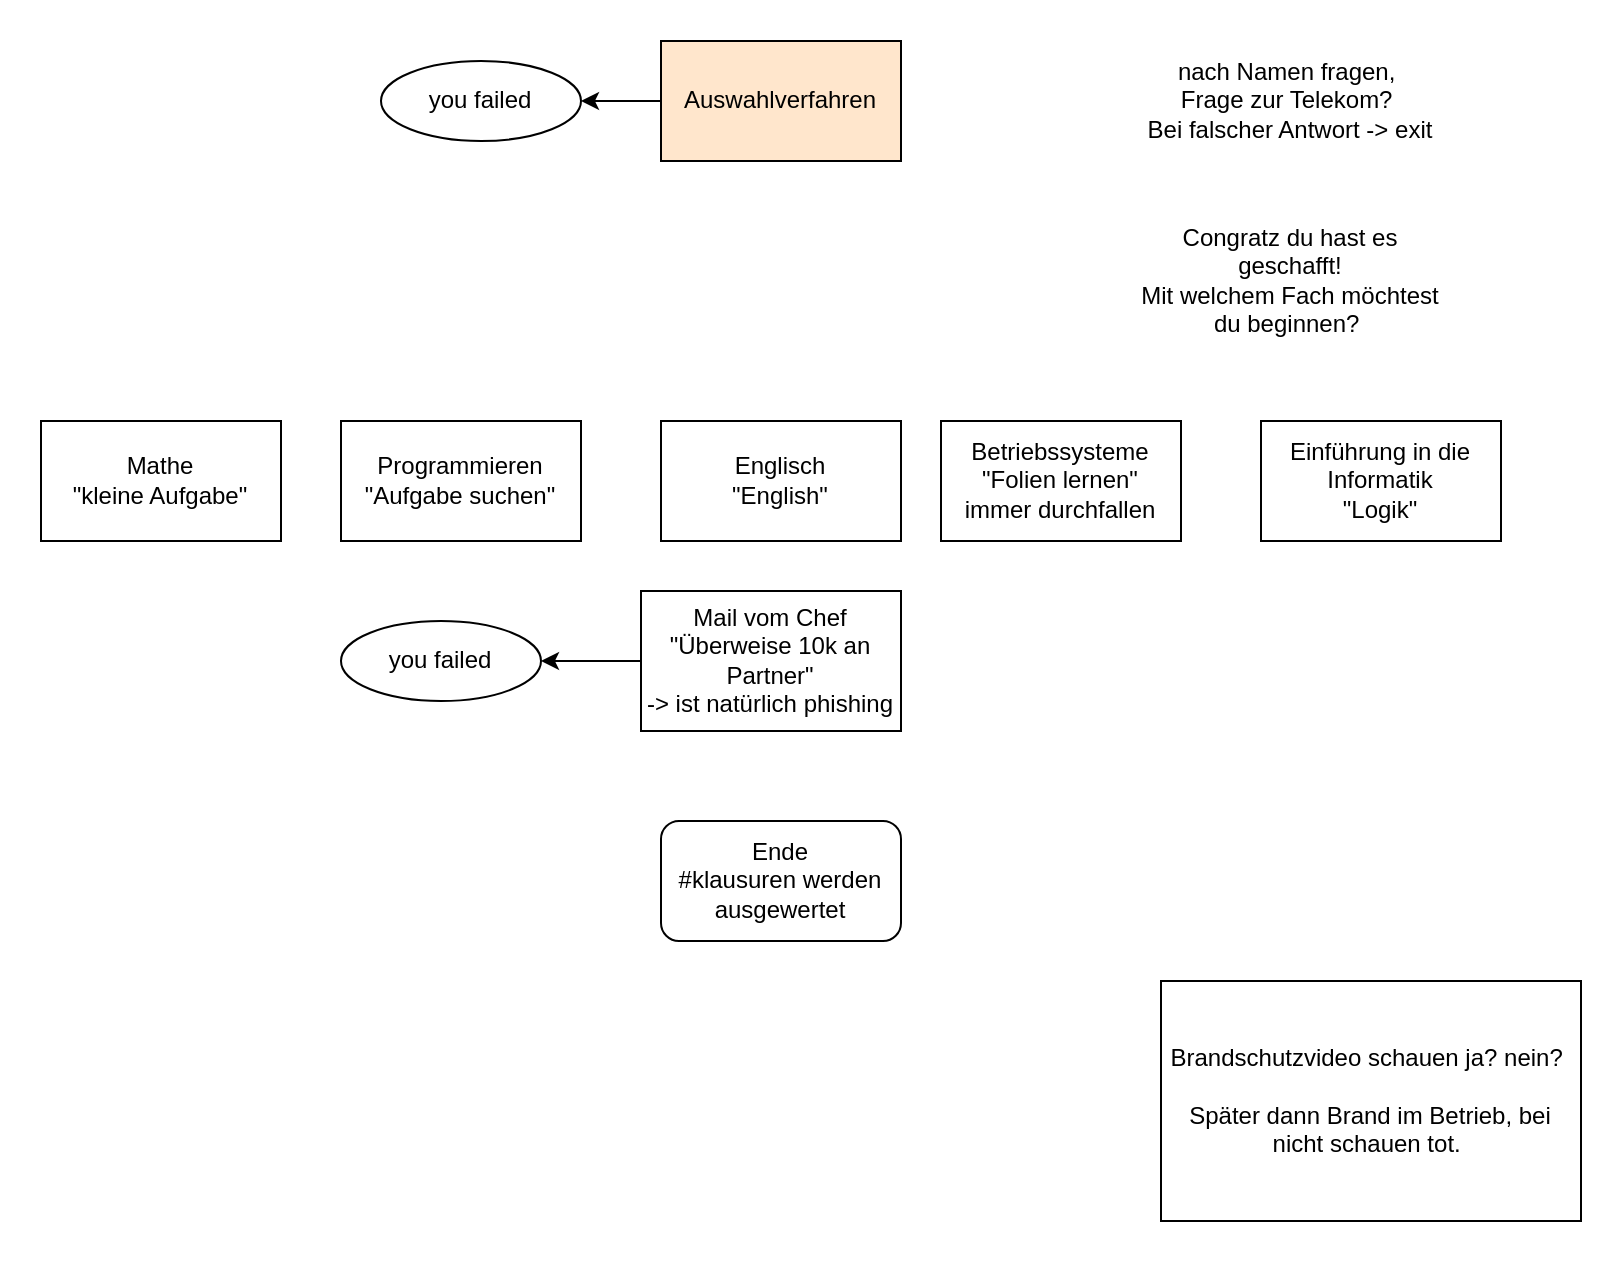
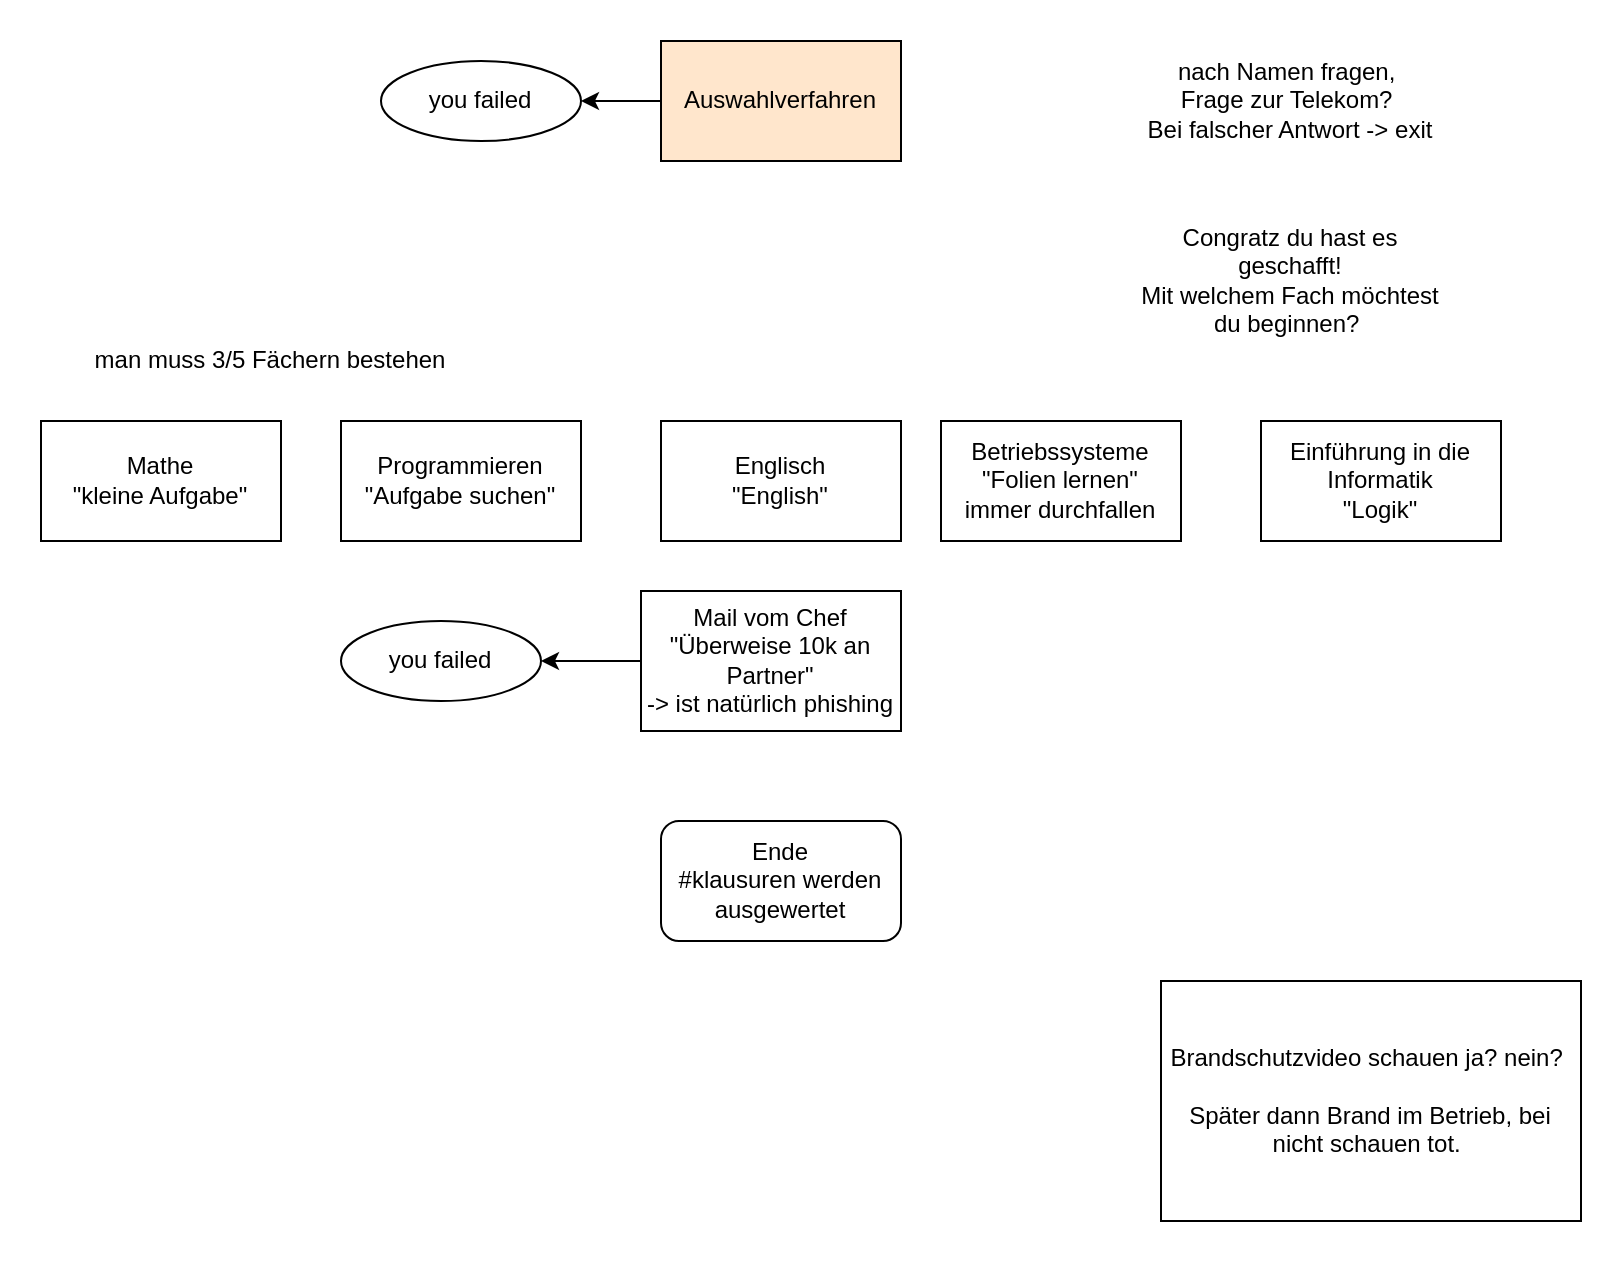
node "man muss 3/5 Fächern bestehen": added
